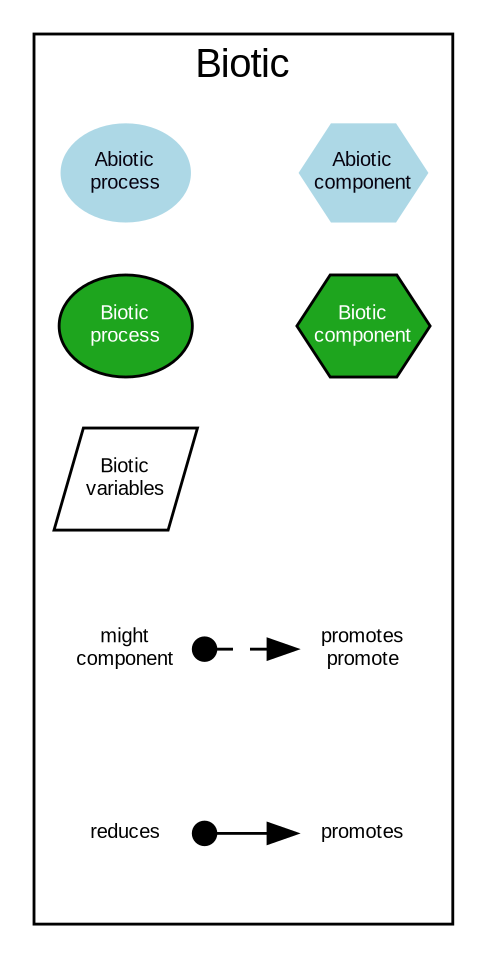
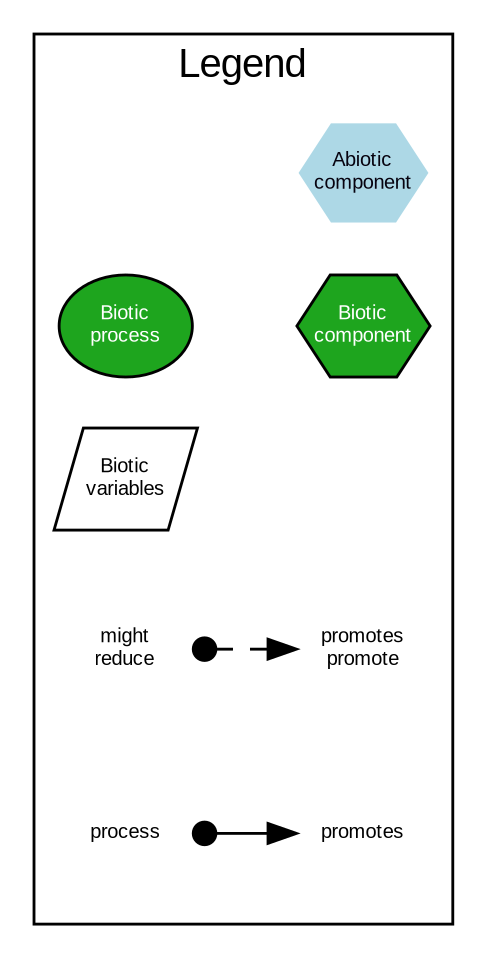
cluster "Biotic": label "Biotic" -> "Legend"
node "Abiotic process": removed
node "might component": label "might component" -> "might reduce"
node "reduces": label "reduces" -> "process"
